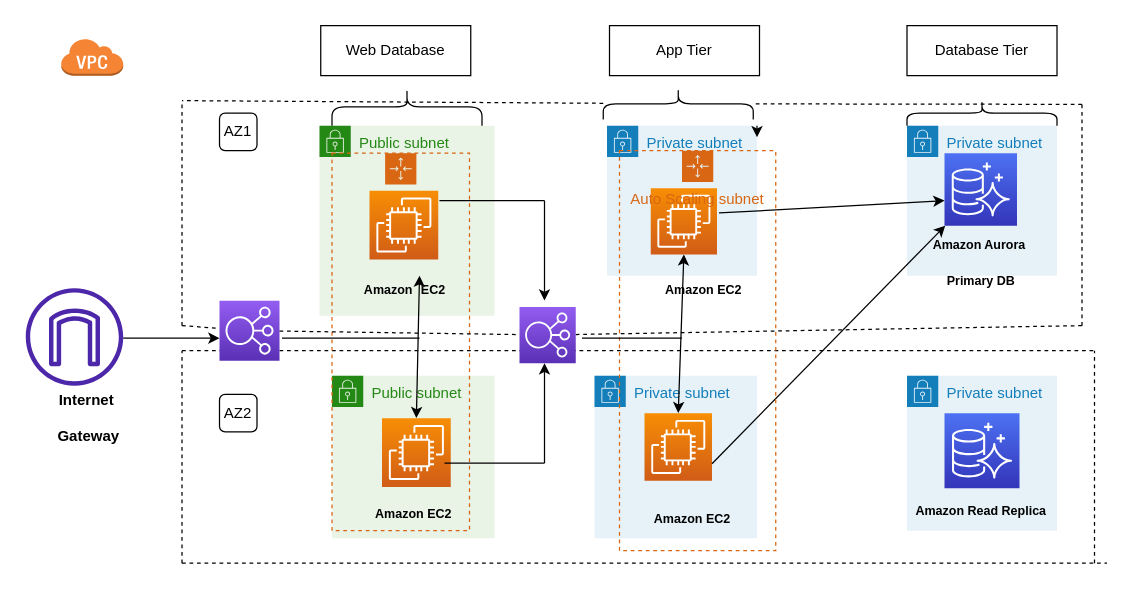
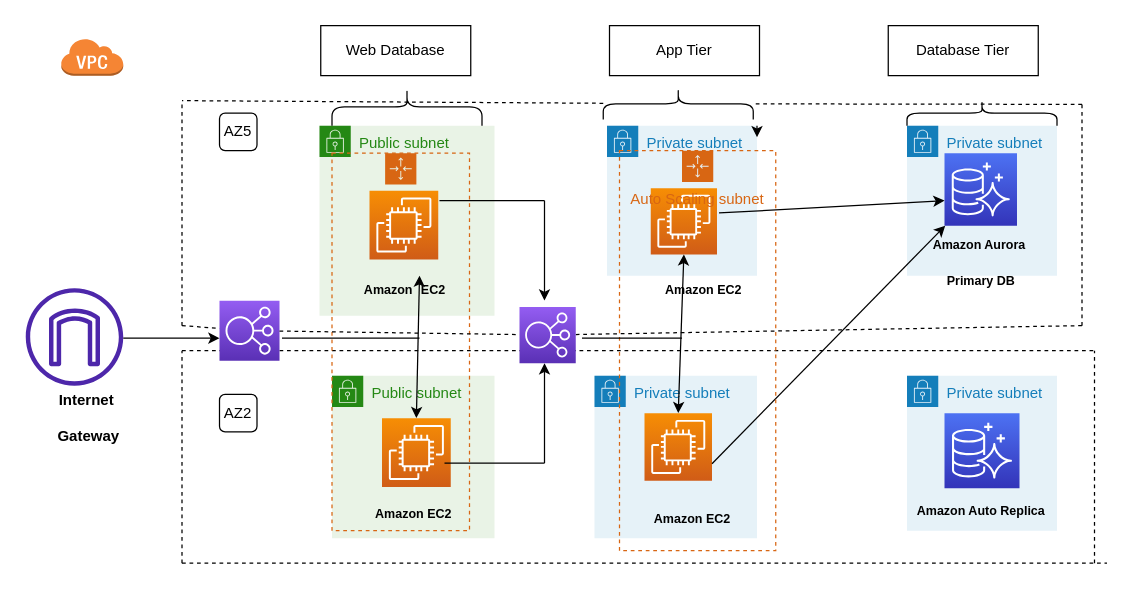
node "Database Tier": moved (982, 51) -> (963, 51)
node "AZ1": label "AZ1" -> "AZ5"
node "Amazon Read Replica": label "Amazon Read Replica" -> "Amazon Auto Replica"
